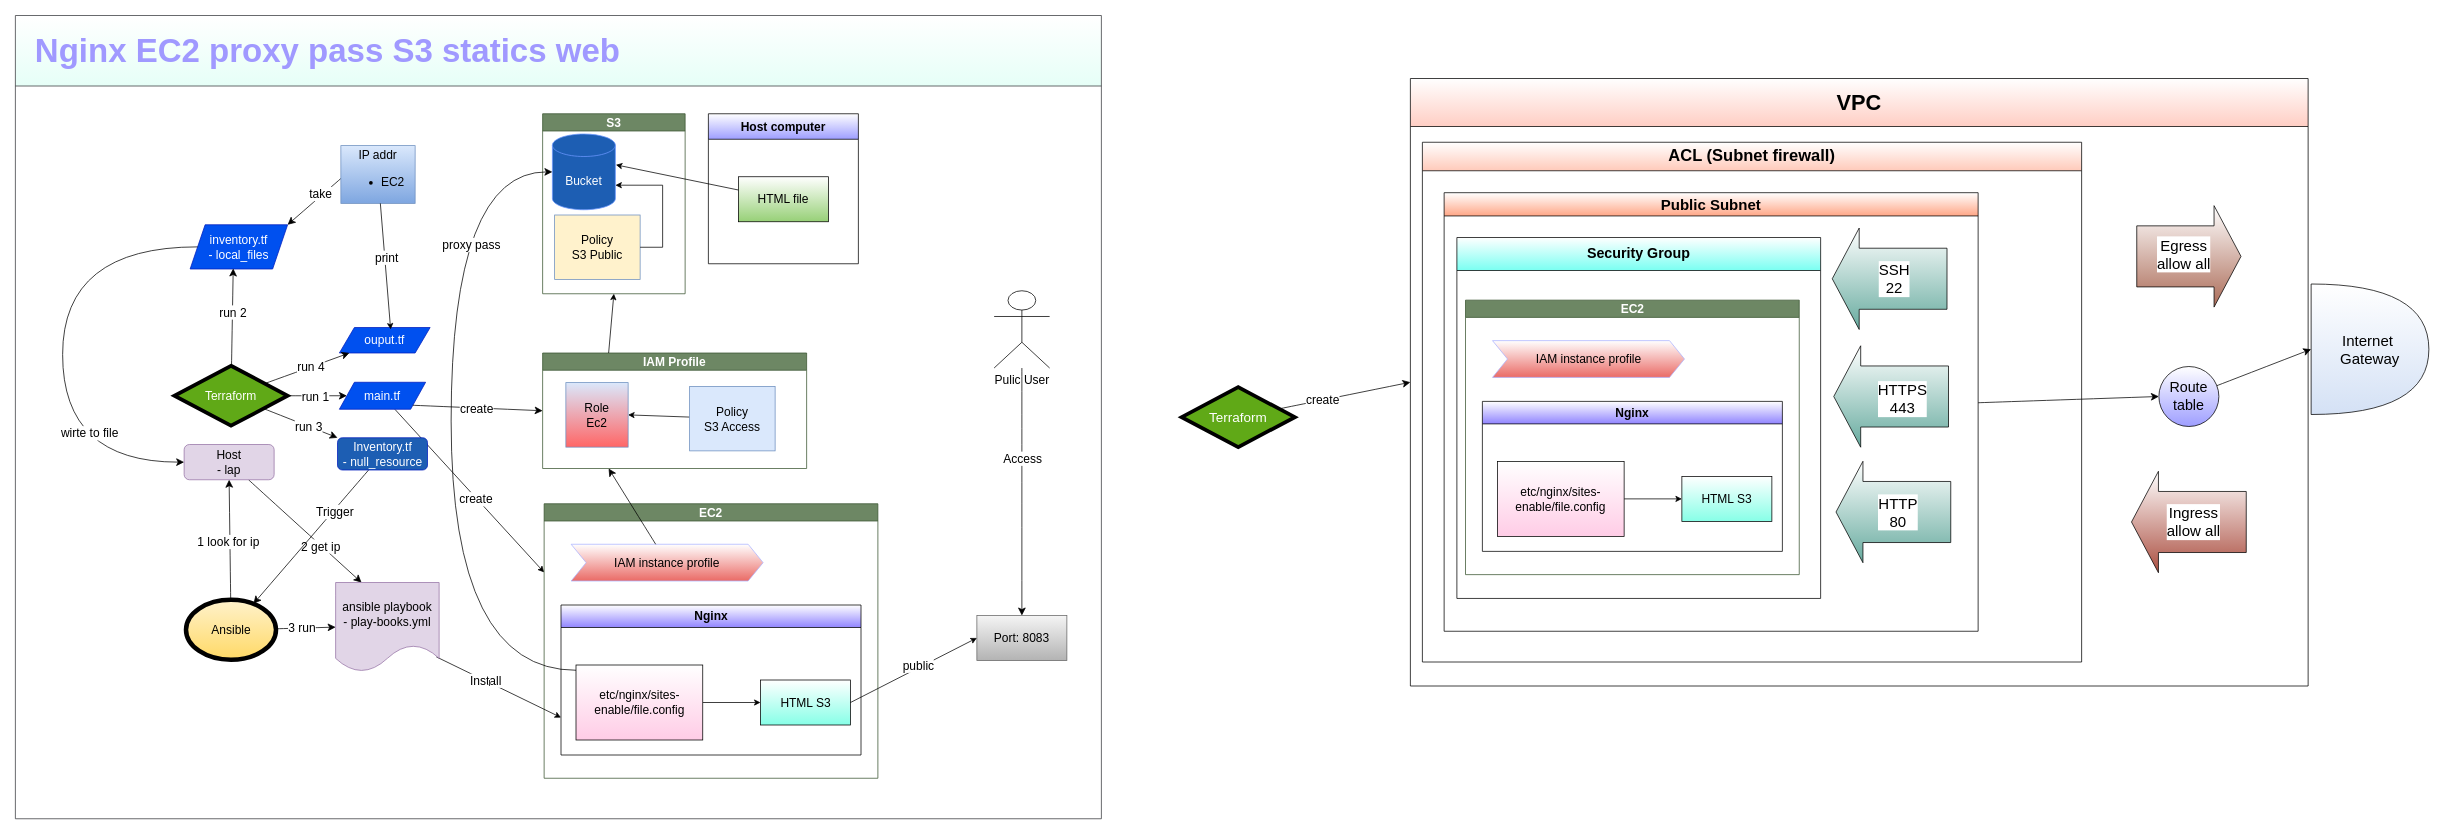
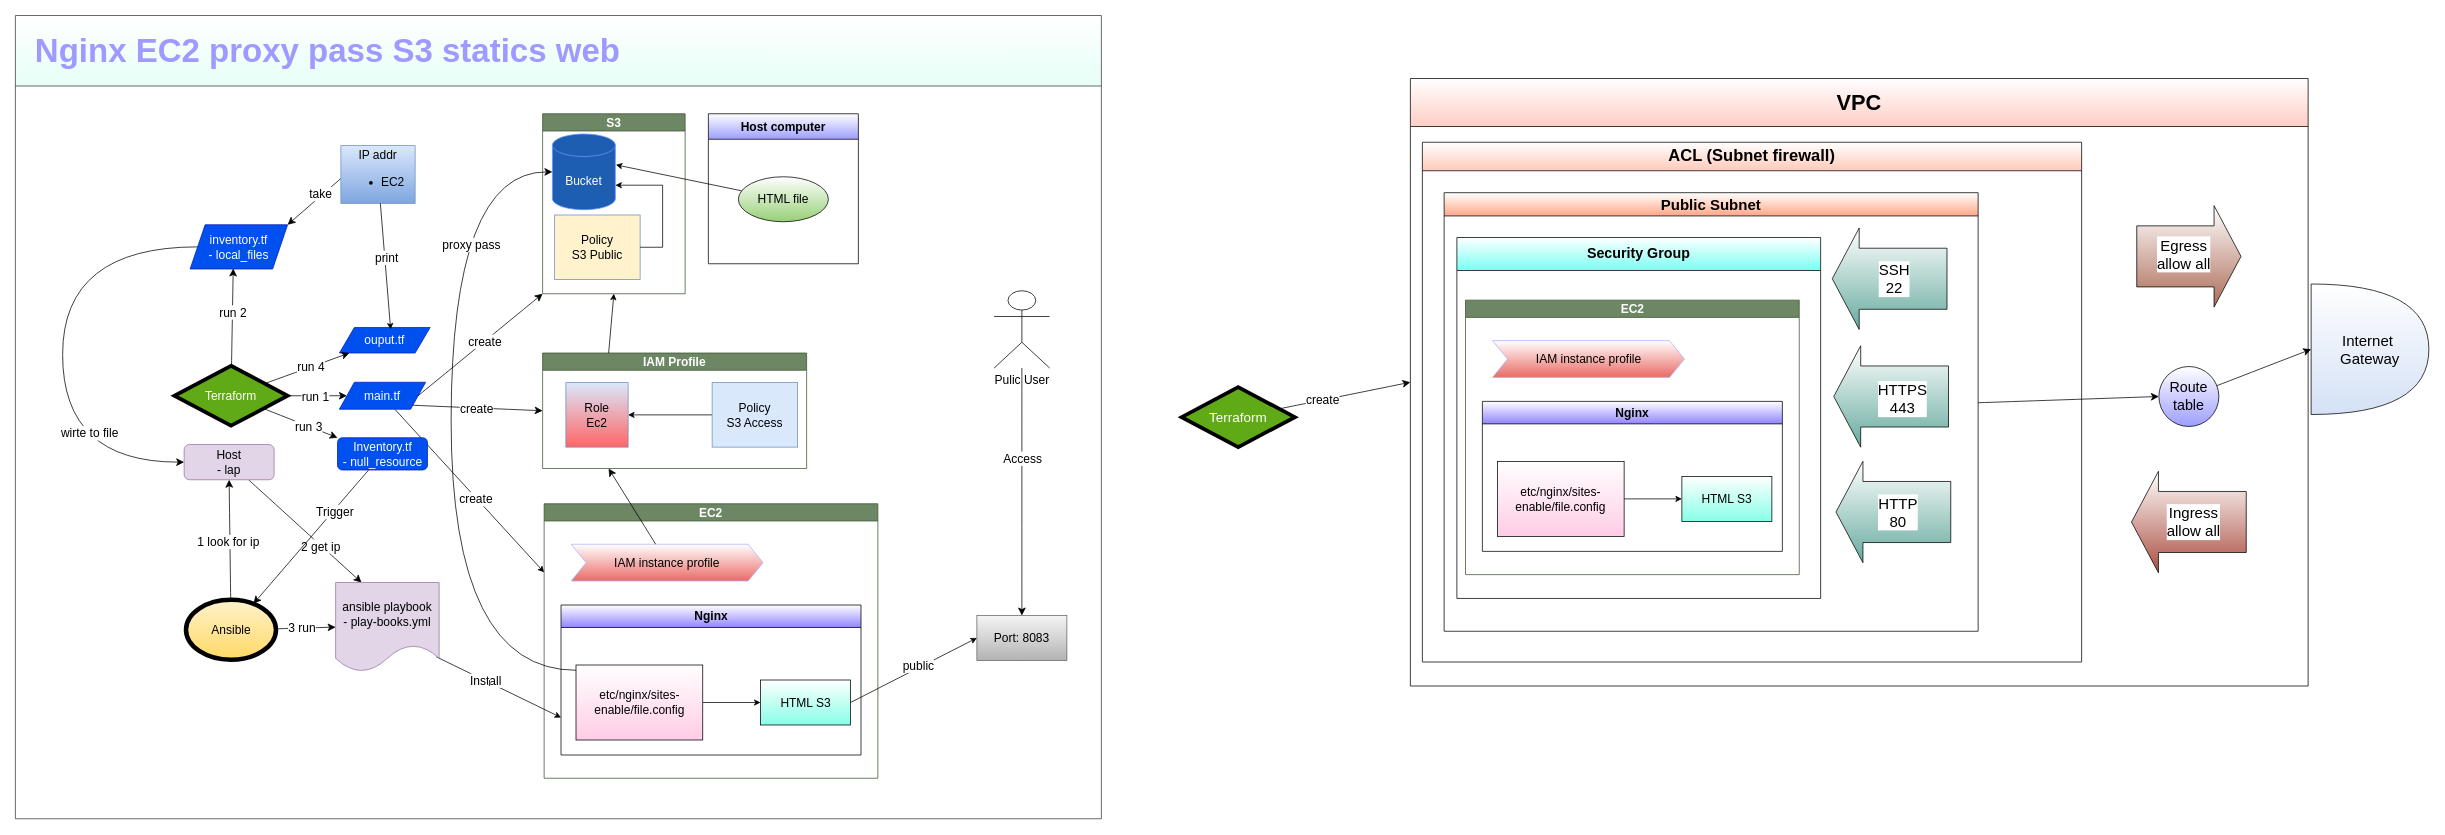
node "HTML file": shape rectangle -> ellipse
edge "main.tf" -> "S3": added, label "create"
node "Policy S3 Access": moved (732, 419) -> (755, 415)
node "Inventory.tf - null_resource": fillcolor #1d5eb3 -> #0050ef
